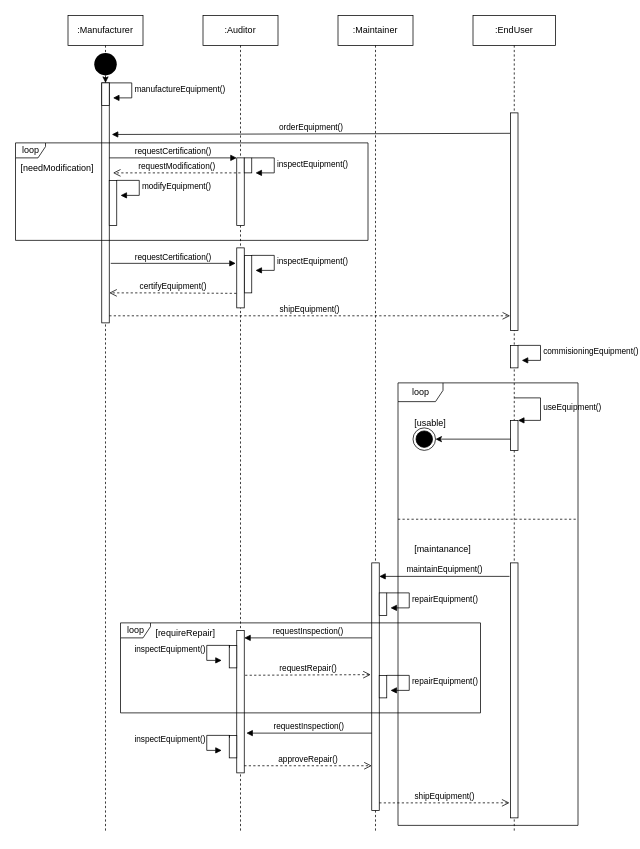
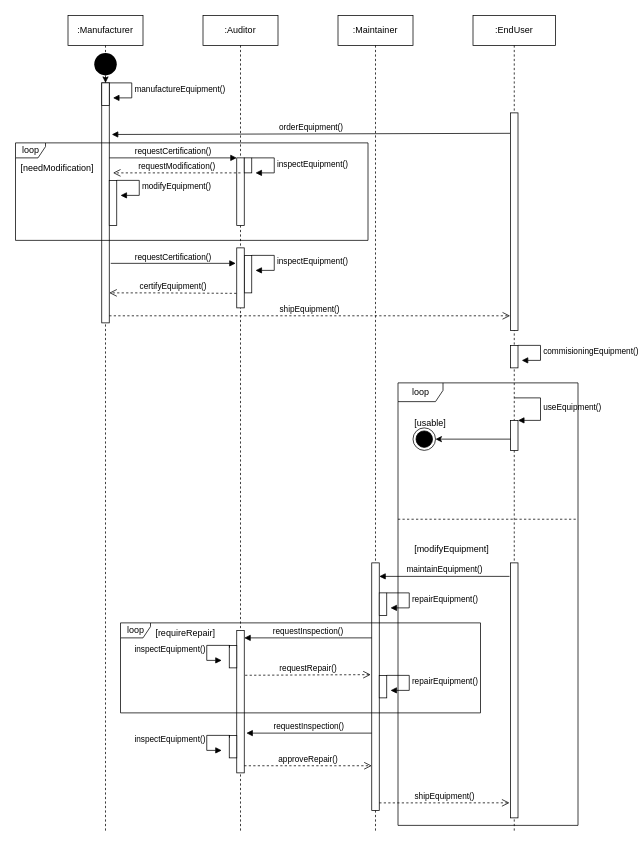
node "[maintanance]": label "[maintanance]" -> "[modifyEquipment]"
